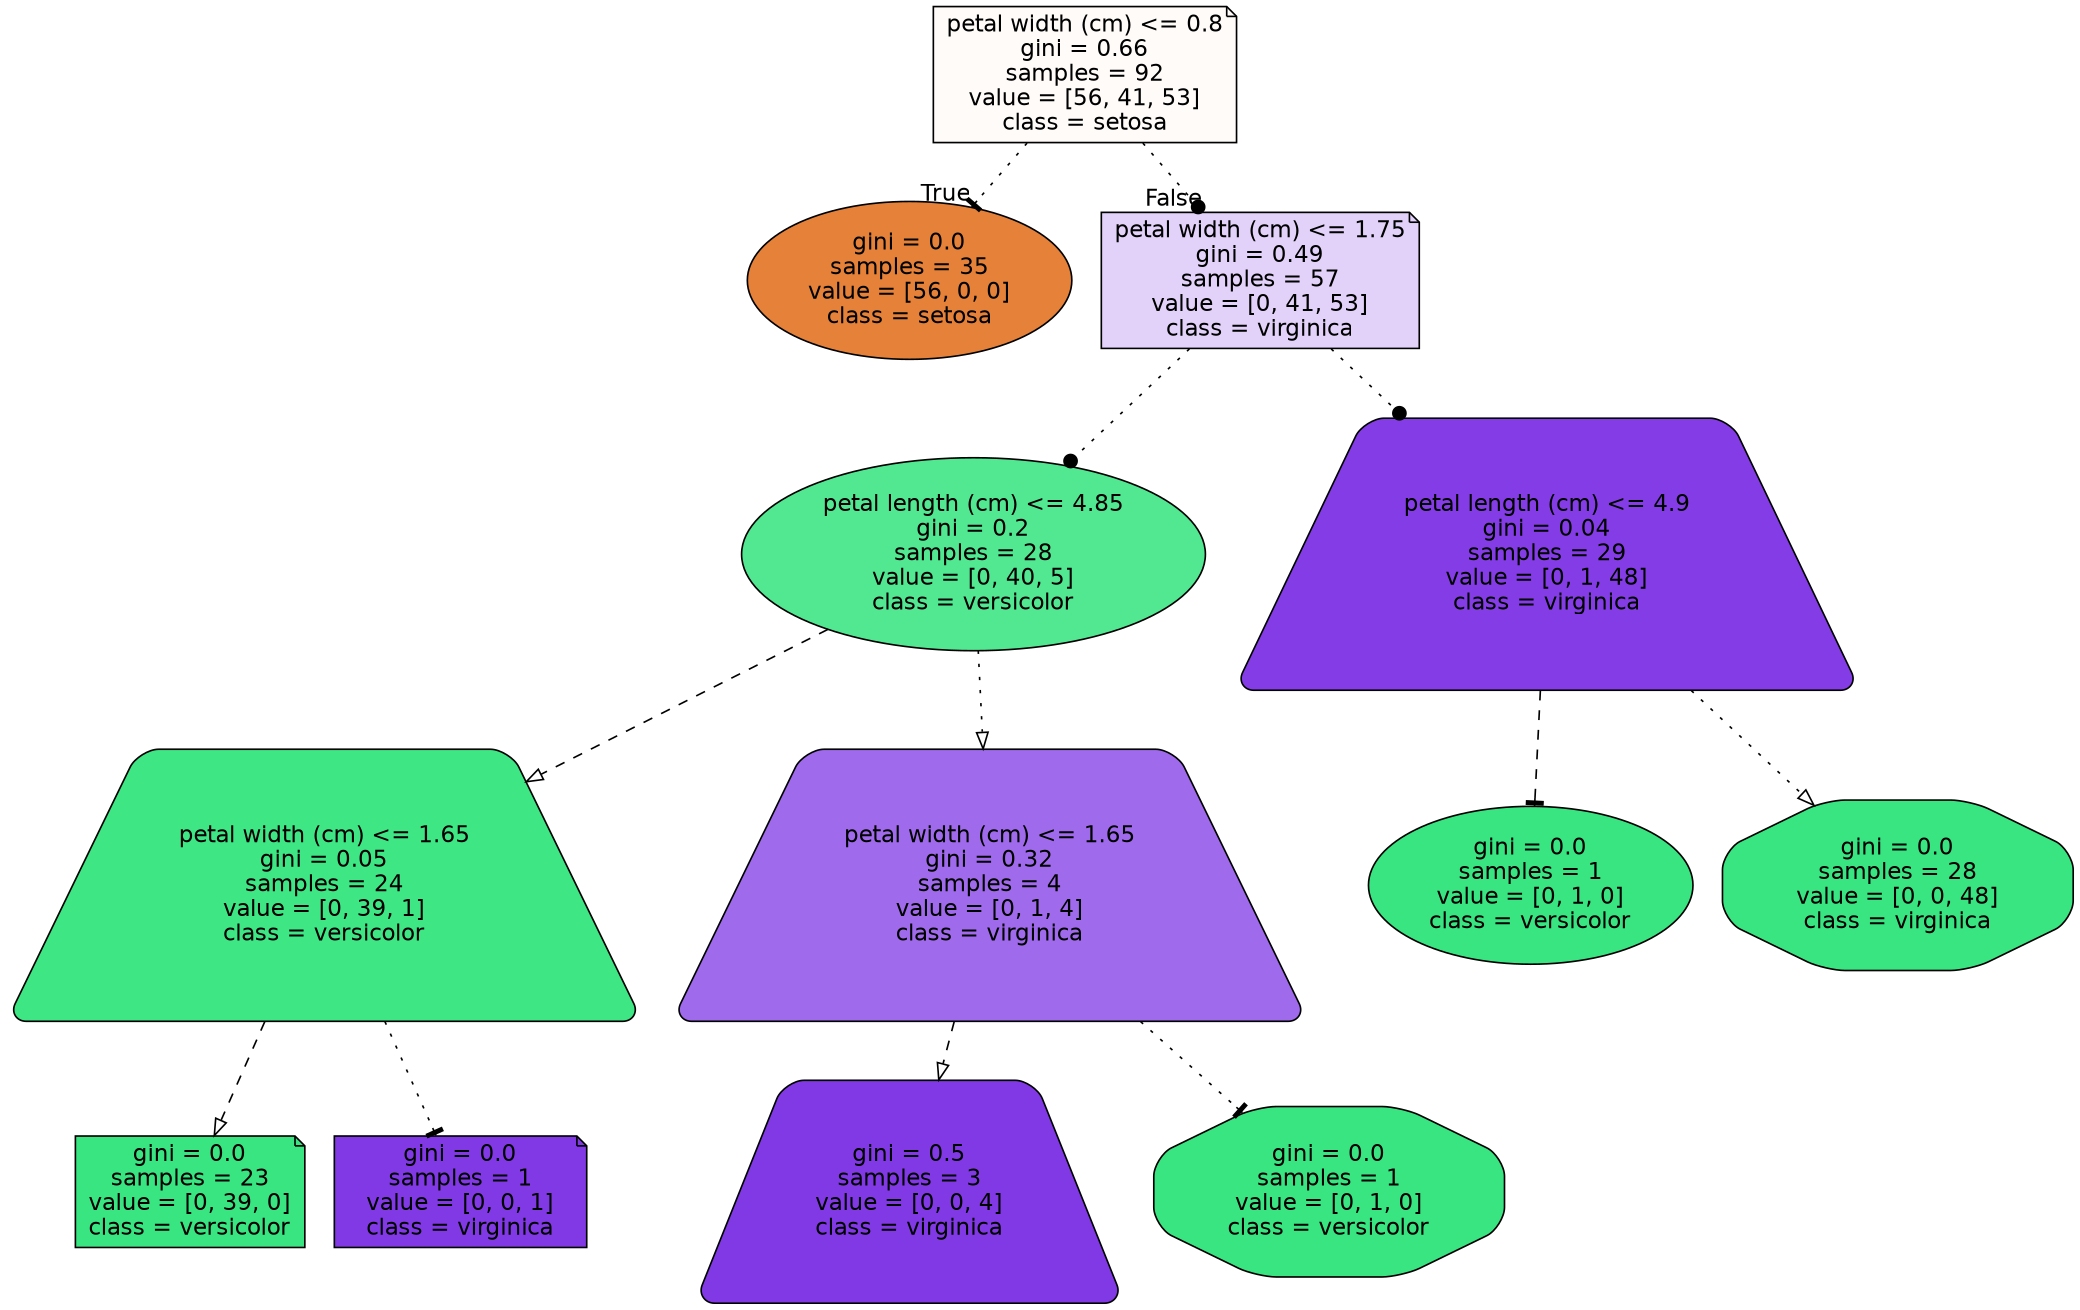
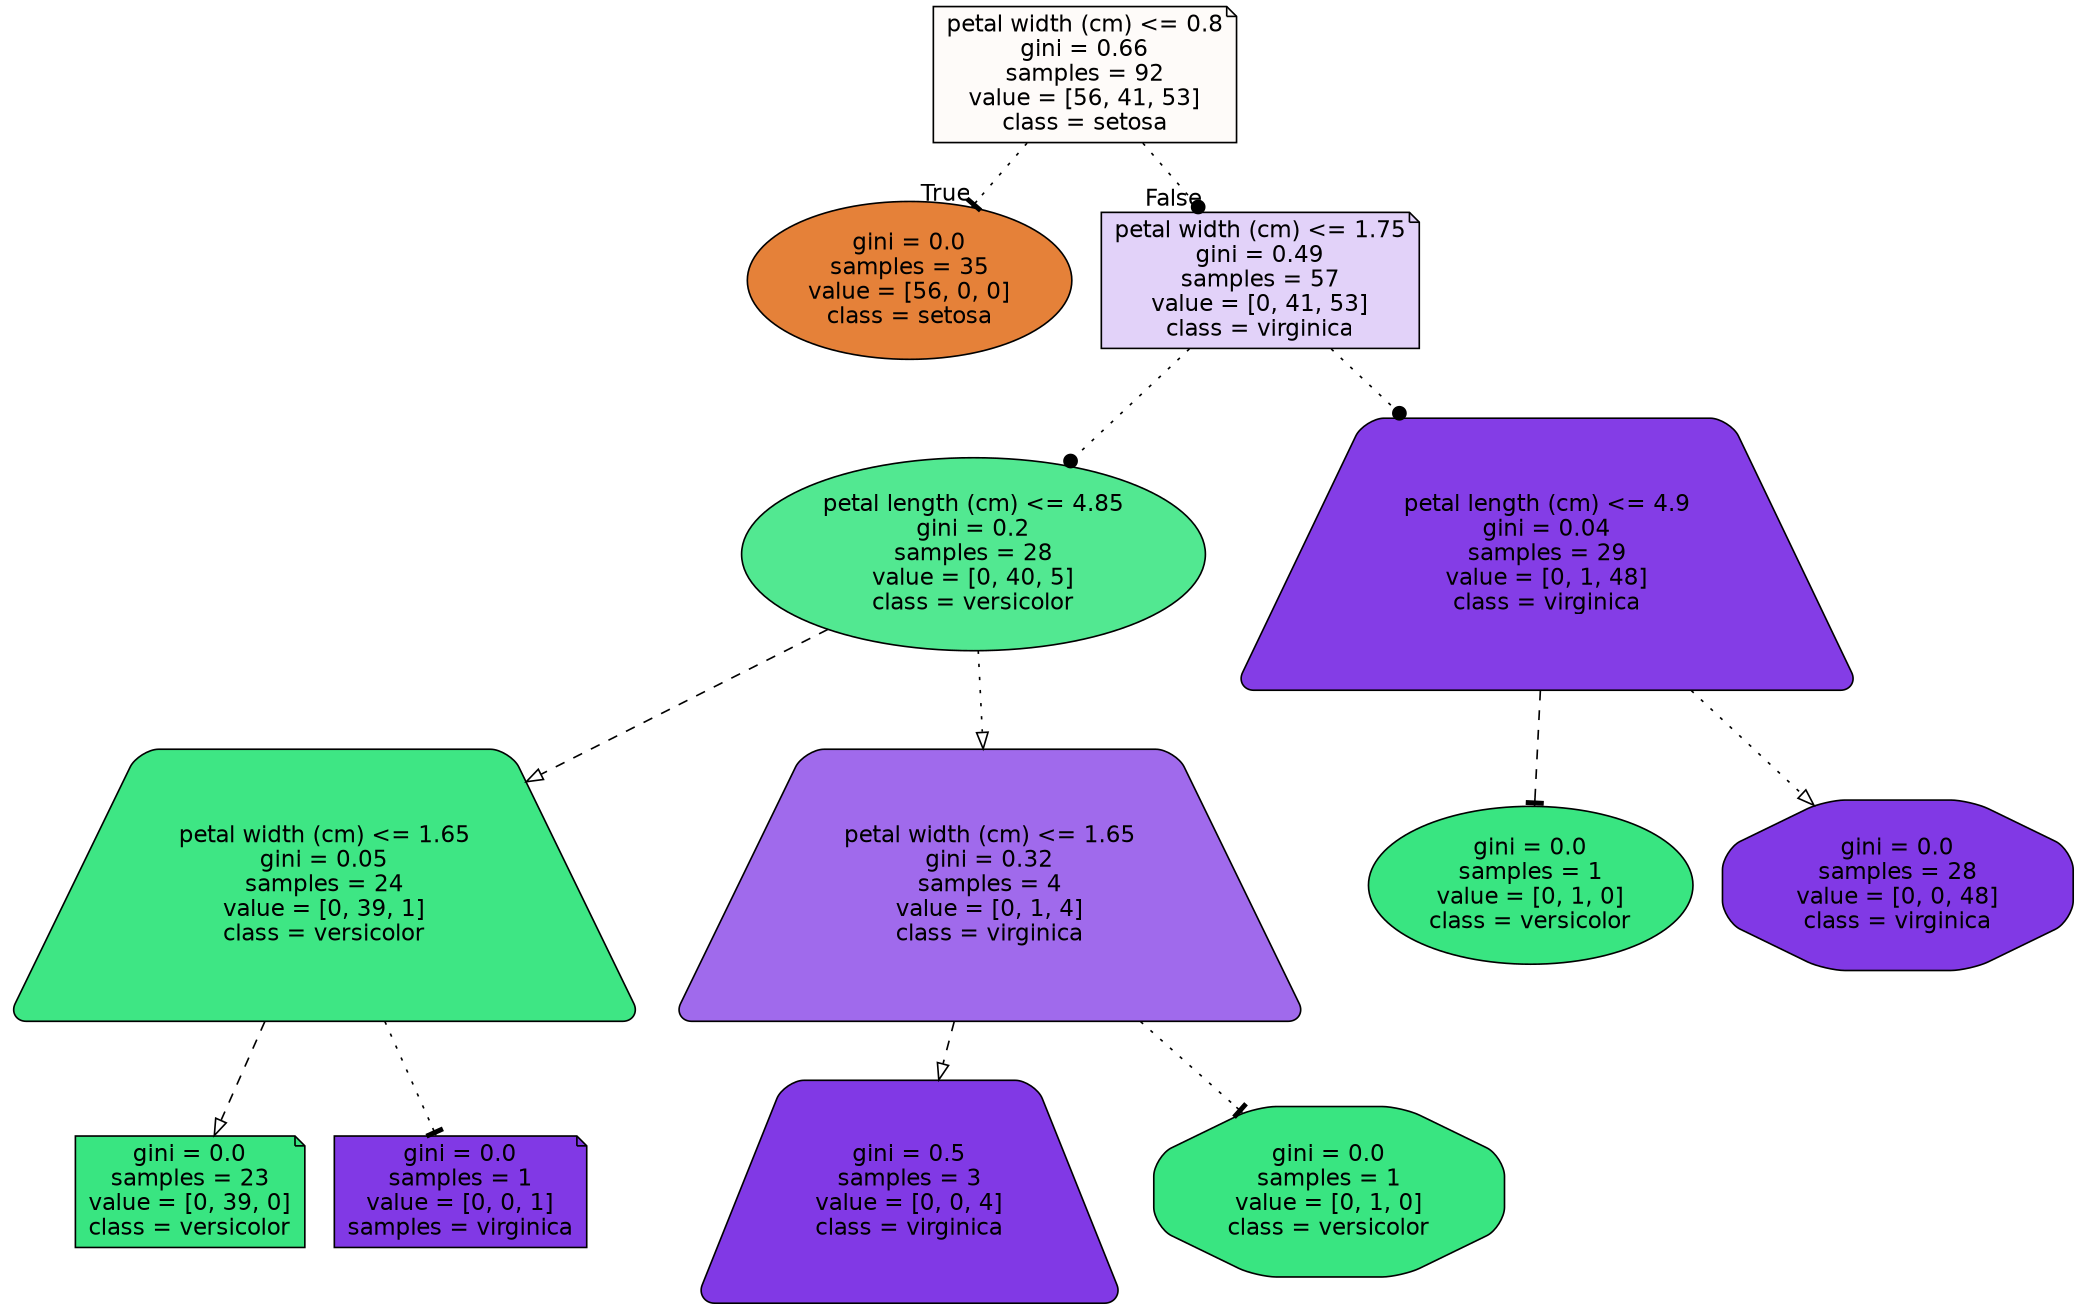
node "gini = 0.0 samples = 28 value = [0, 0, 48] class = virginica": fillcolor #39e581 -> #8139e5
node "gini = 0.0 samples = 1 value = [0, 0, 1] class = virginica": label "gini = 0.0 samples = 1 value = [0, 0, 1] class = virginica" -> "gini = 0.0 samples = 1 value = [0, 0, 1] samples = virginica"
